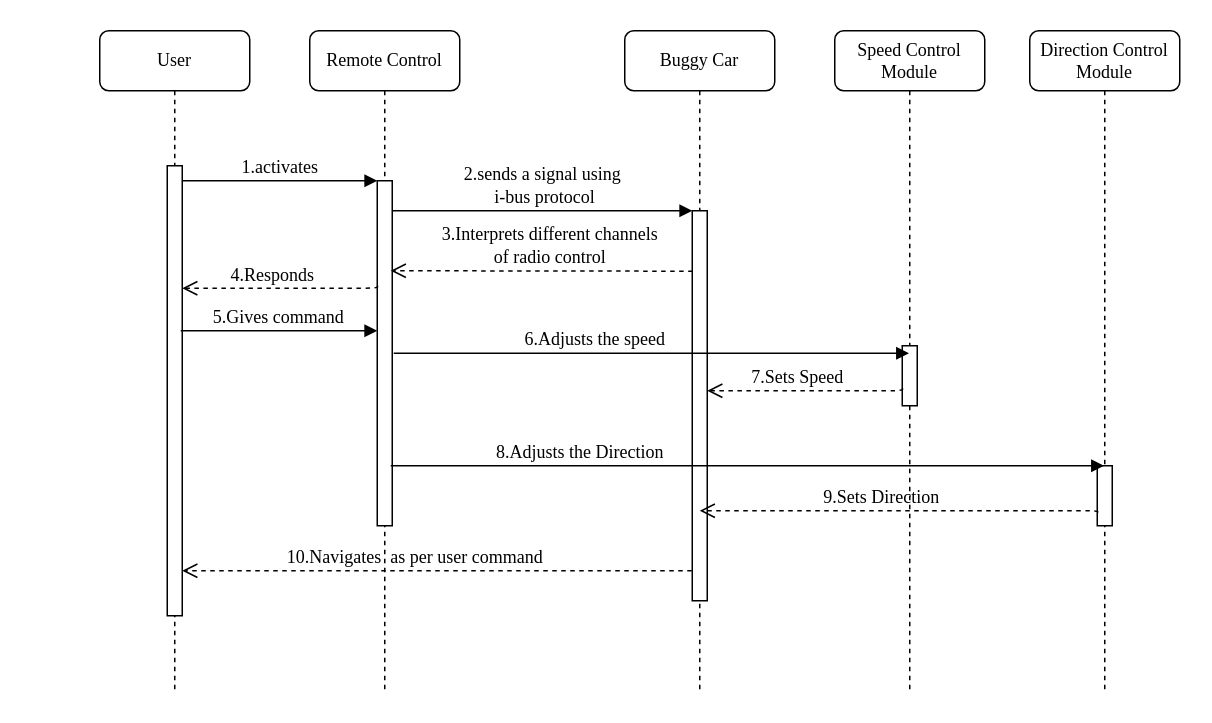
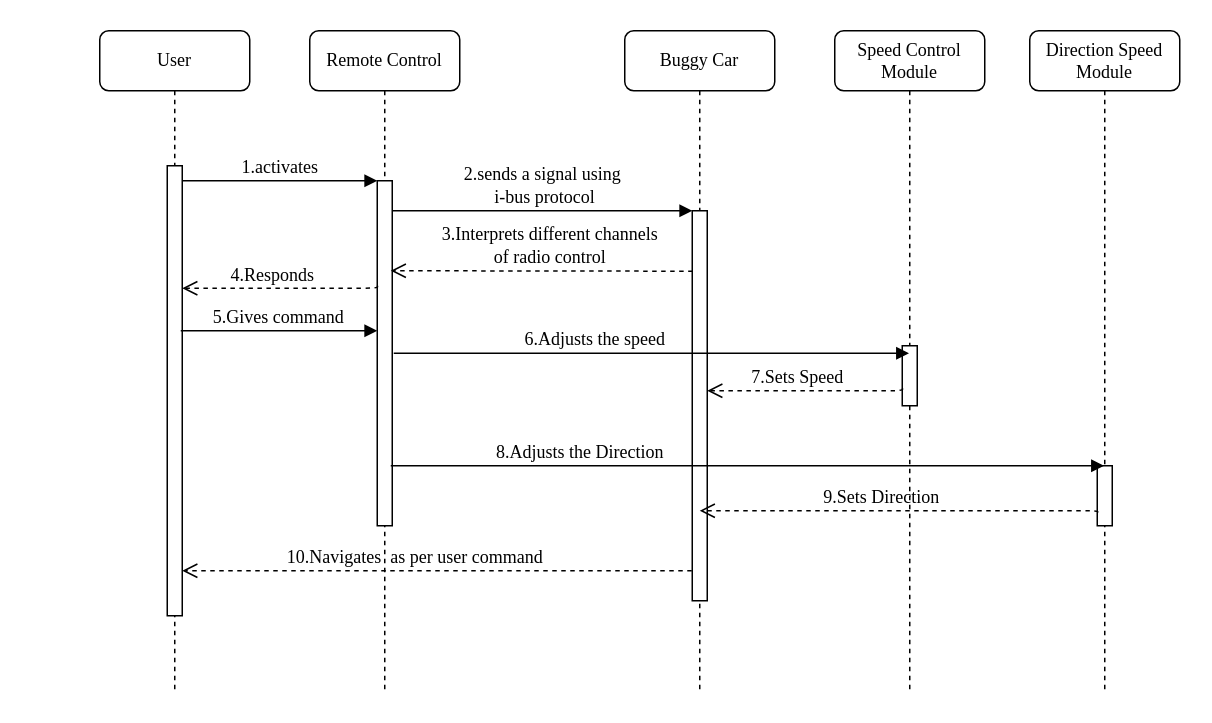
node "Direction Control Module": label "Direction Control Module" -> "Direction Speed Module"
